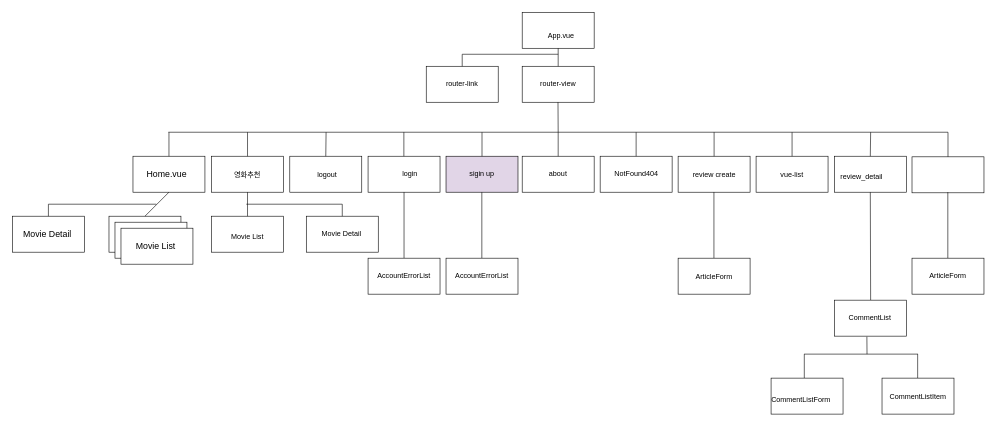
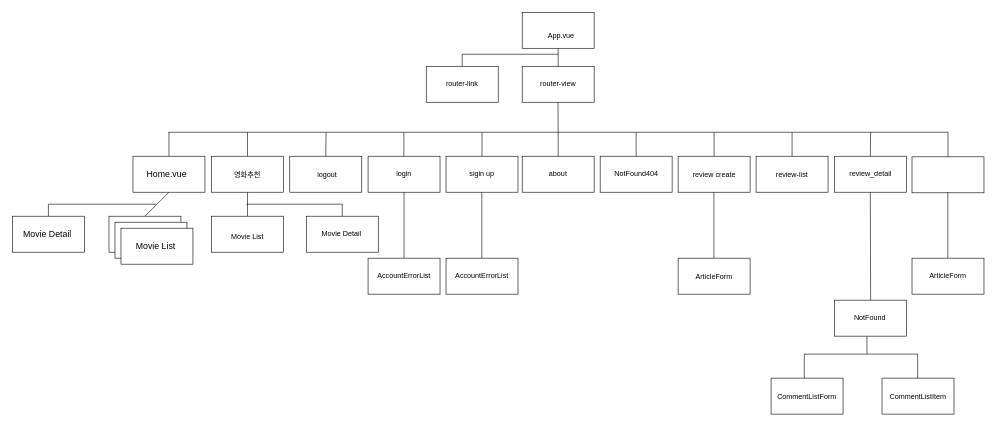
node "login": moved (410, 174) -> (404, 174)
node "sigin up": fillcolor #e1d5e7 -> #ffffff
node "vue-list": label "vue-list" -> "review-list"
node "review_detail": moved (862, 177) -> (871, 174)
node "CommentList": label "CommentList" -> "NotFound"
node "CommentListForm": moved (801, 400) -> (807, 397)
